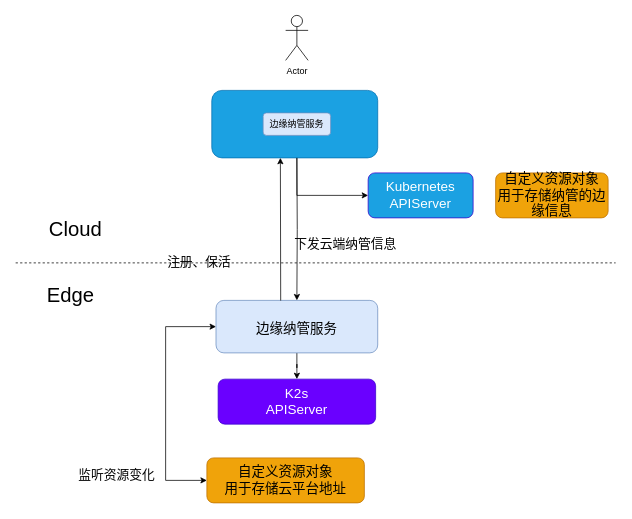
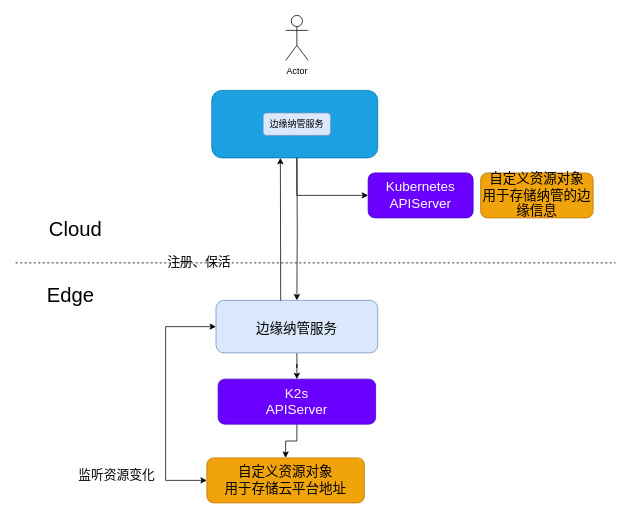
node "Kubernetes APIServer": fillcolor #1ba1e2 -> #6a00ff
node "自定义资源对象 用于存储纳管的边缘信息": moved (552, 195) -> (537, 195)
node "下发云端纳管信息": removed
edge "K2s APIServer" -> "自定义资源对象 用于存储云平台地址": added
